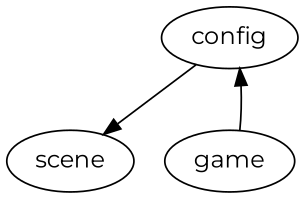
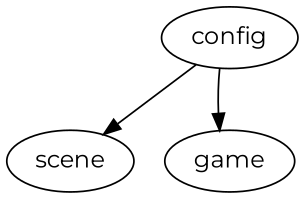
edge "game" -> "config": reversed
